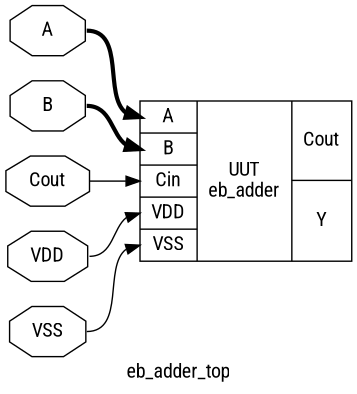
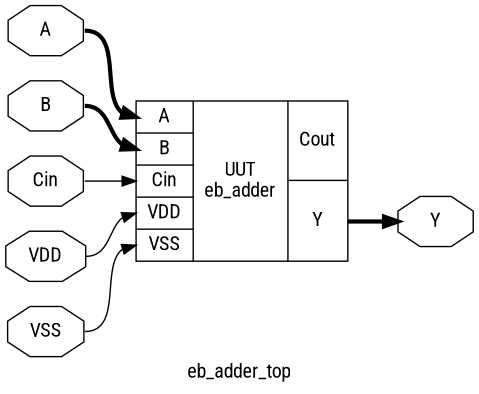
node "Cout": label "Cout" -> "Cin"
node "Y": added
